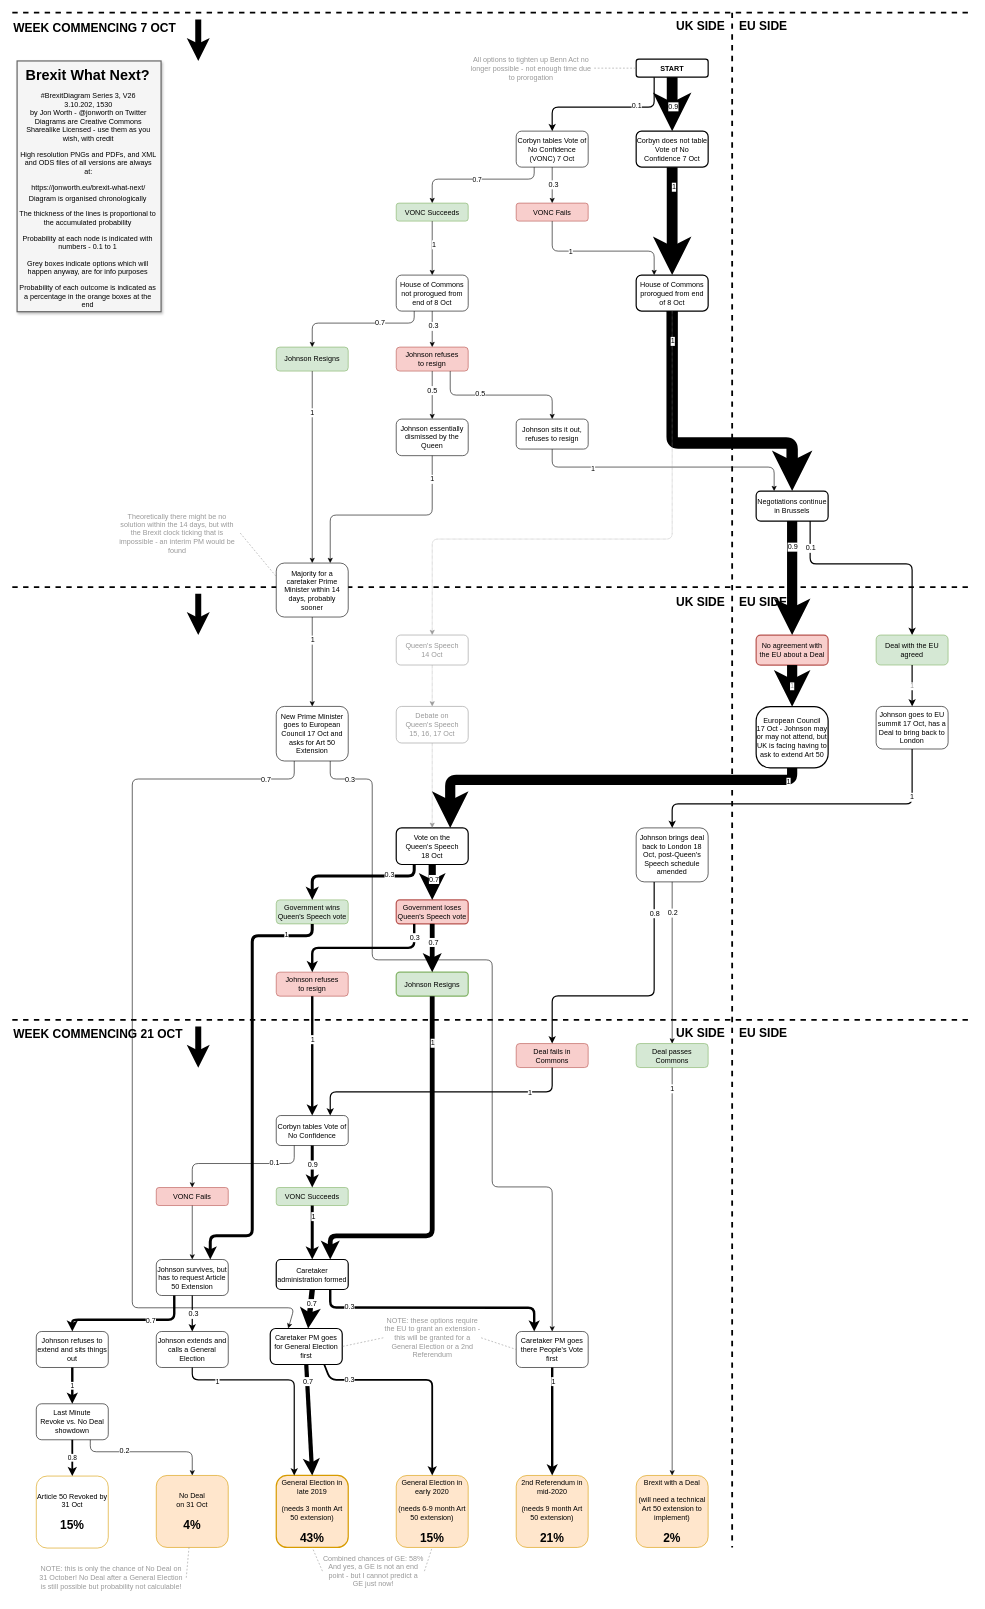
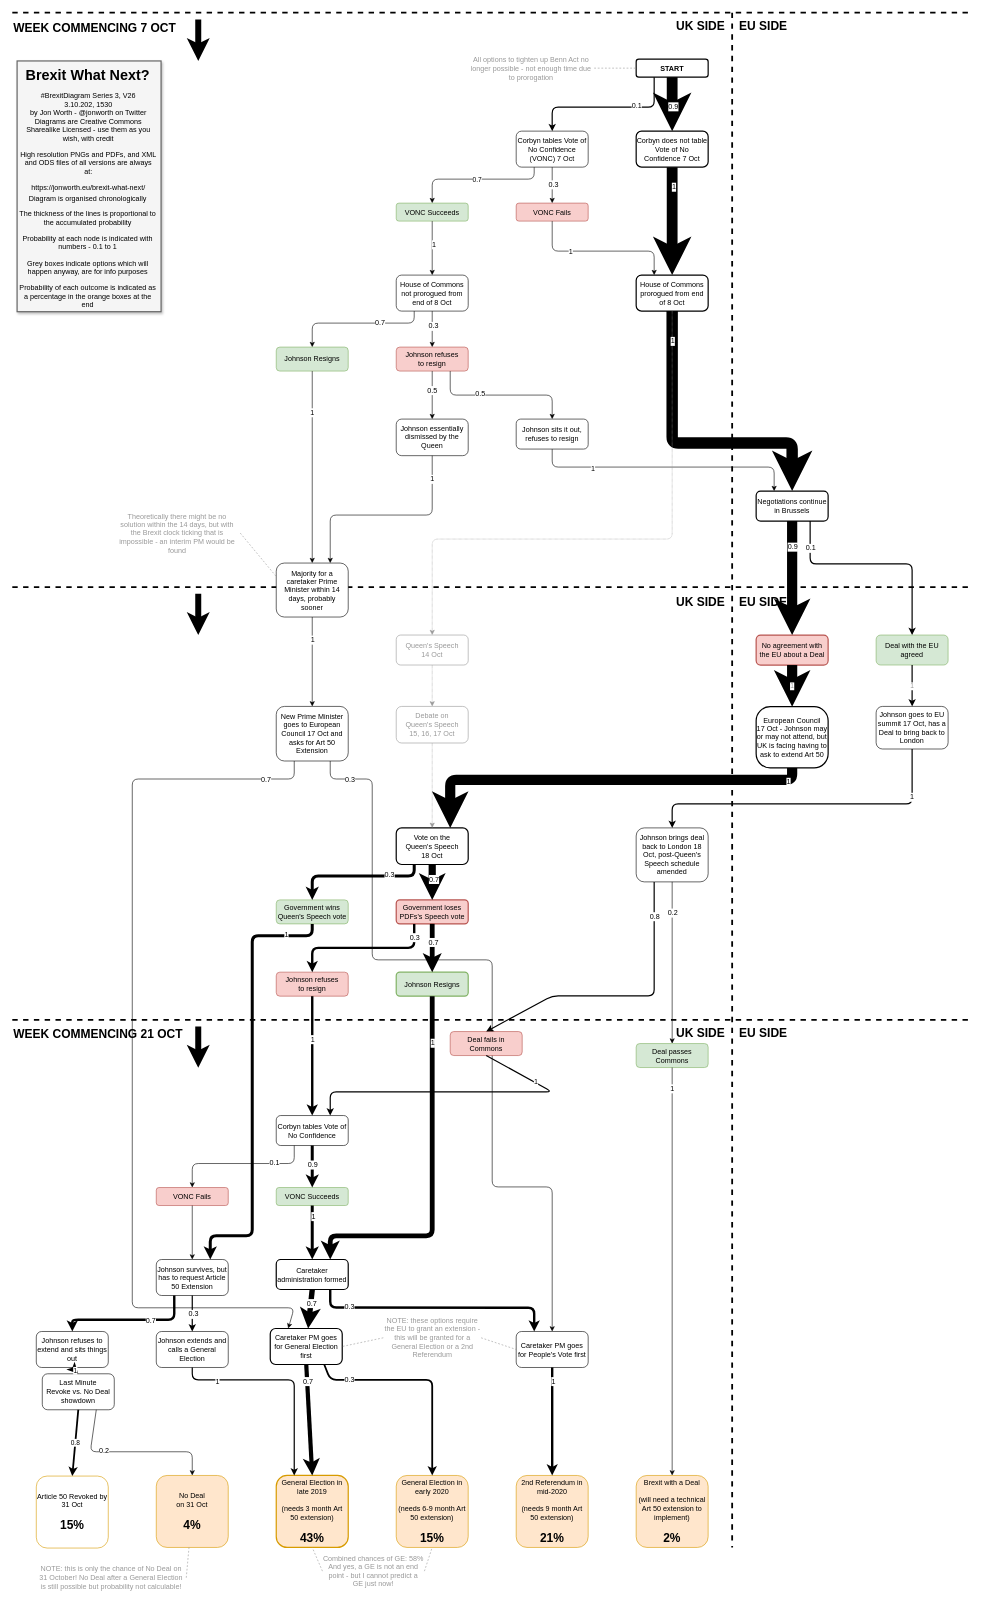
node "Government loses Queen's Speech vote": label "Government loses Queen's Speech vote" -> "Government loses PDFs's Speech vote"
node "Deal fails in Commons": moved (552, 1055) -> (486, 1043)
node "Caretaker PM goes there People's Vote first": label "Caretaker PM goes there People's Vote first" -> "Caretaker PM goes for People's Vote first"
node "Last Minute Revoke vs. No Deal showdown": moved (72, 1422) -> (78, 1392)
